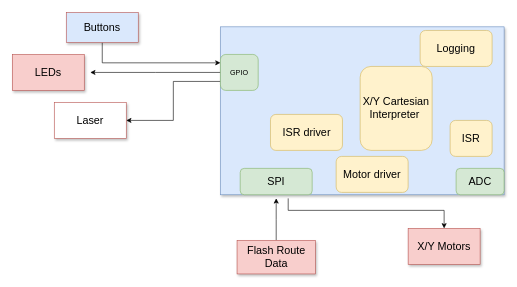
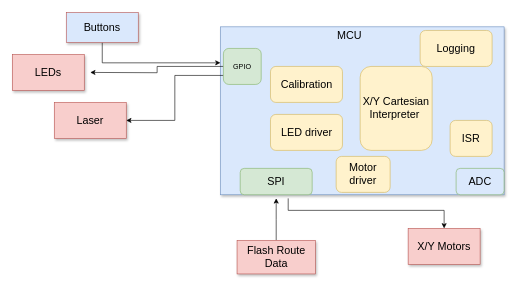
node "MCU": added
node "GPIO": moved (239, 72) -> (242, 66)
node "Calibration": added
node "Laser": fillcolor #ffffff -> #f8cecc
node "ISR driver": label "ISR driver" -> "LED driver"
node "Motor driver": size 72x36 -> 54x36
node "ADC": fillcolor #d5e8d4 -> #dae8fc
